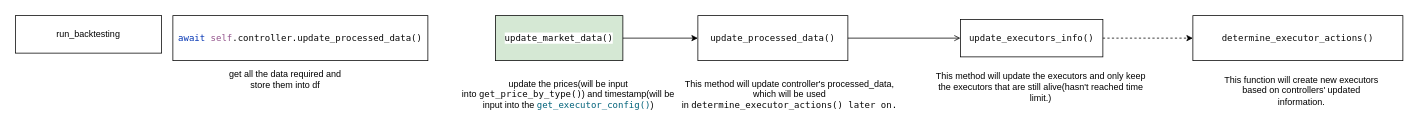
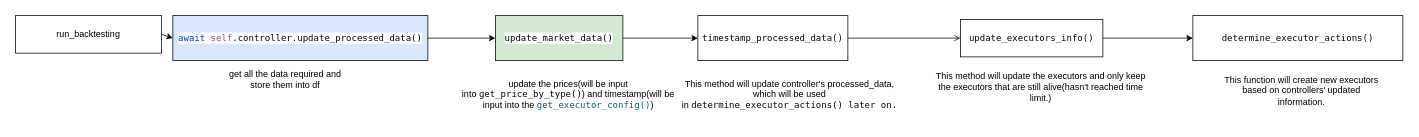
edge "run_backtesting" -> "await self.controller.update_processed_data()": added
node "await self.controller.update_processed_data()": fillcolor #ffffff -> #dae8fc
edge "await self.controller.update_processed_data()" -> "update_market_data()": added
node "update_processed_data()": label "update_processed_data()" -> "timestamp_processed_data()"
edge "update_executors_info()" -> "determine_executor_actions()": style dashed -> solid
